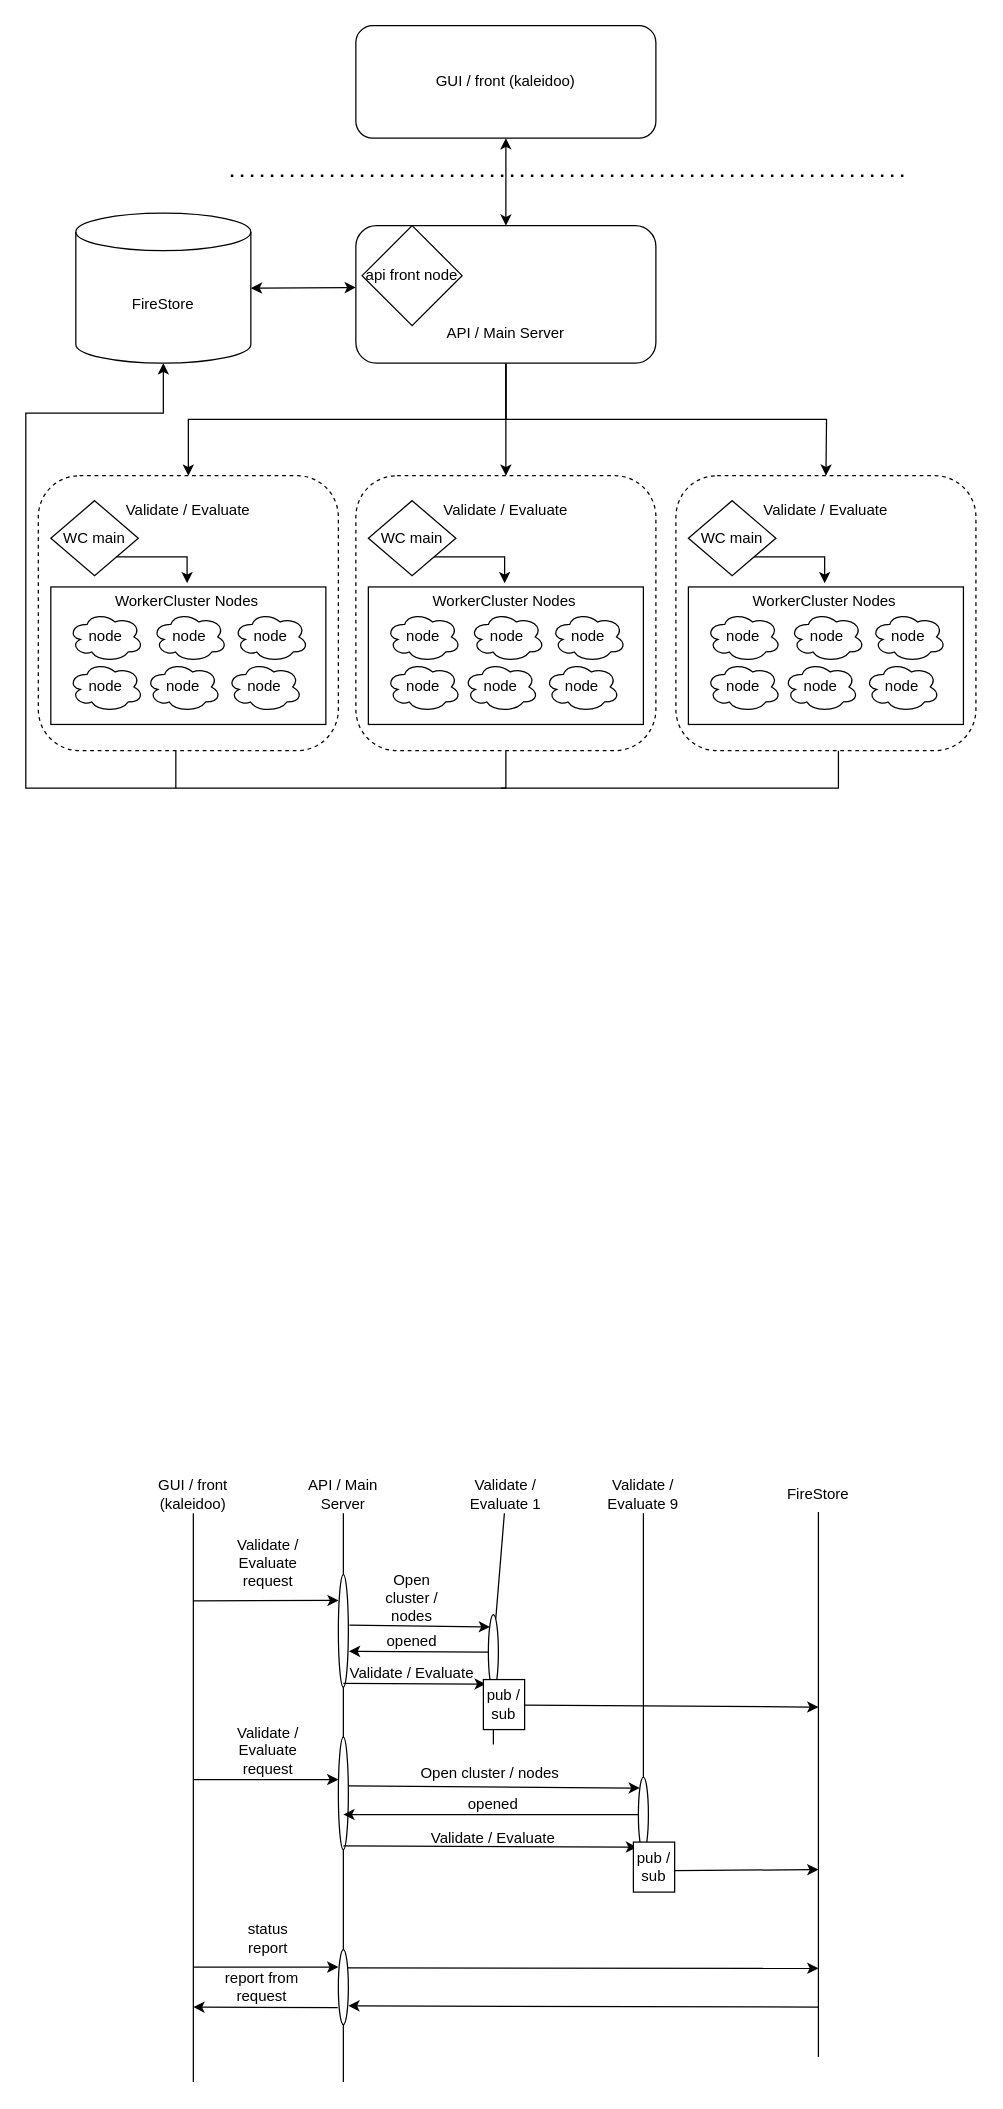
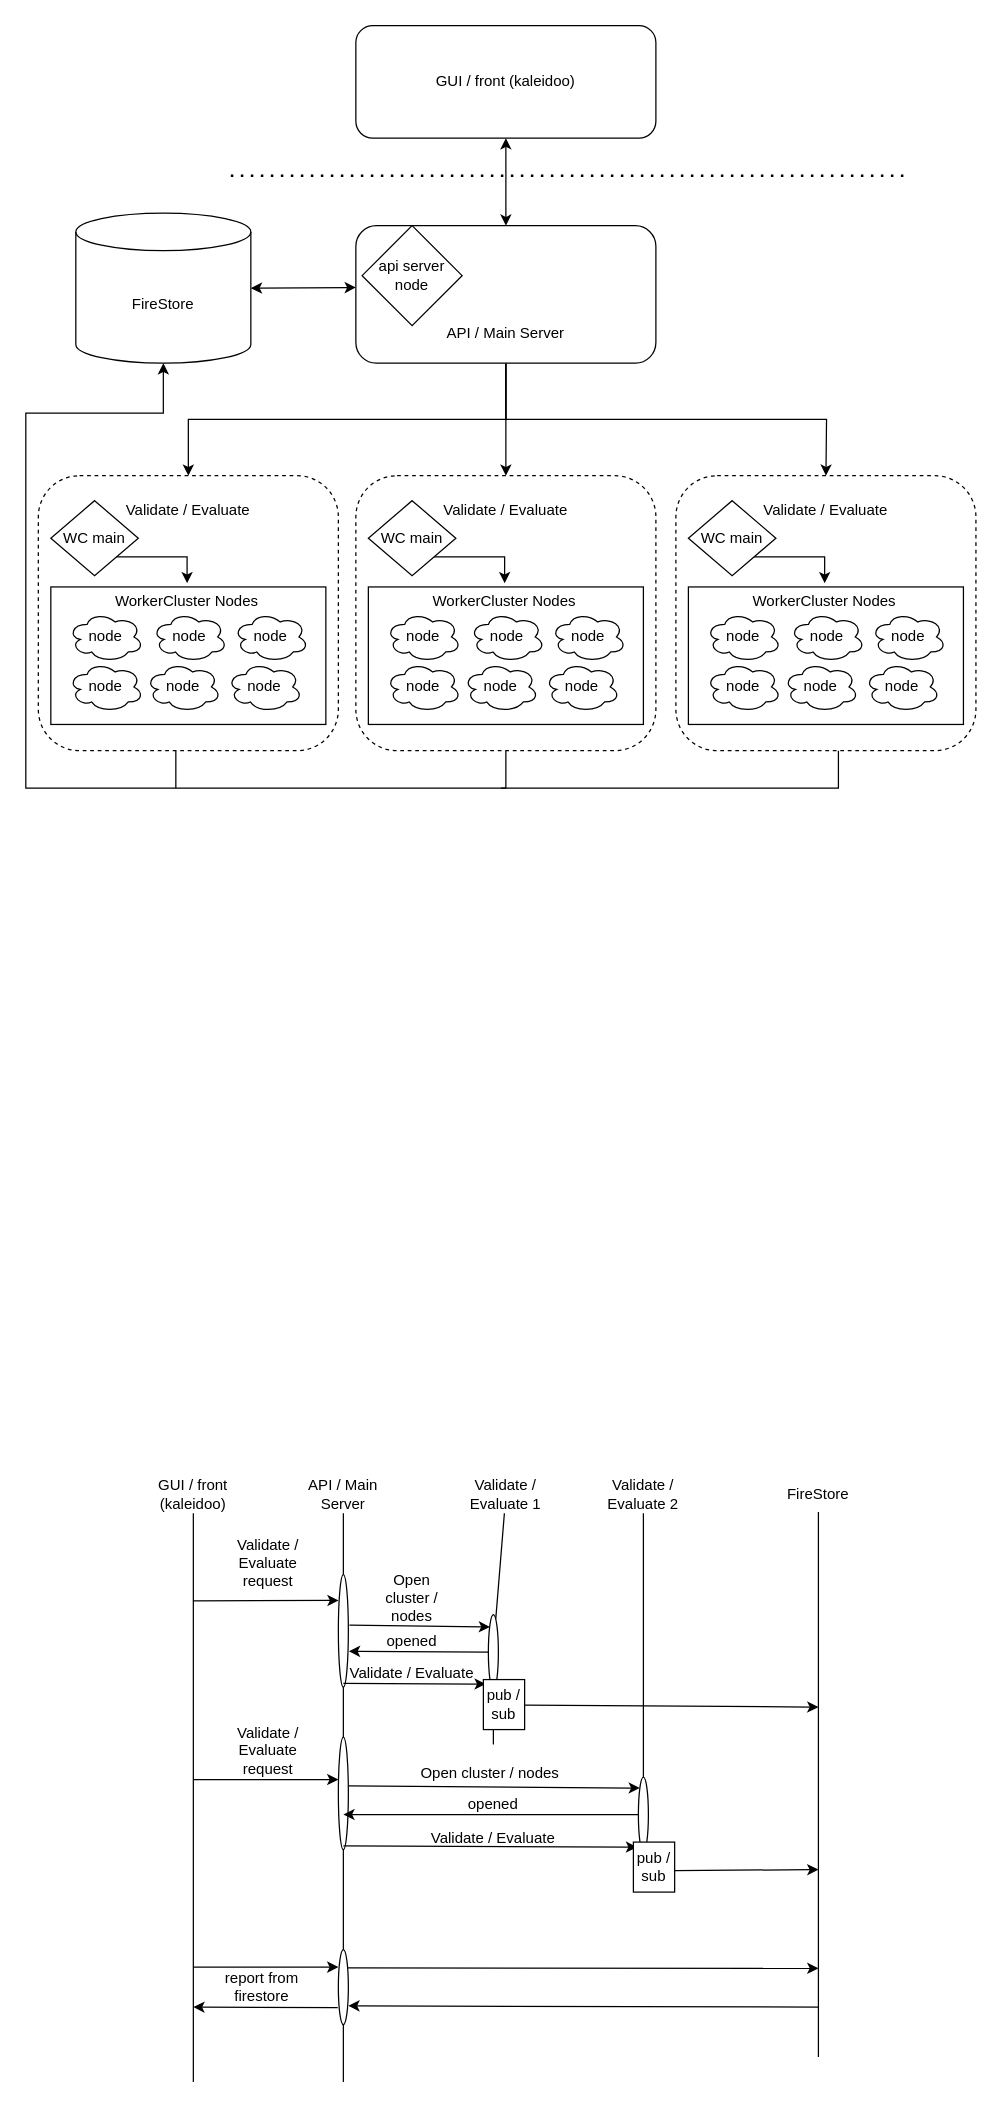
node "api front node": label "api front node" -> "api server node"
node "Validate / Evaluate 9": label "Validate / Evaluate 9" -> "Validate / Evaluate 2"
node "status report": removed
node "report from request": label "report from request" -> "report from firestore"
